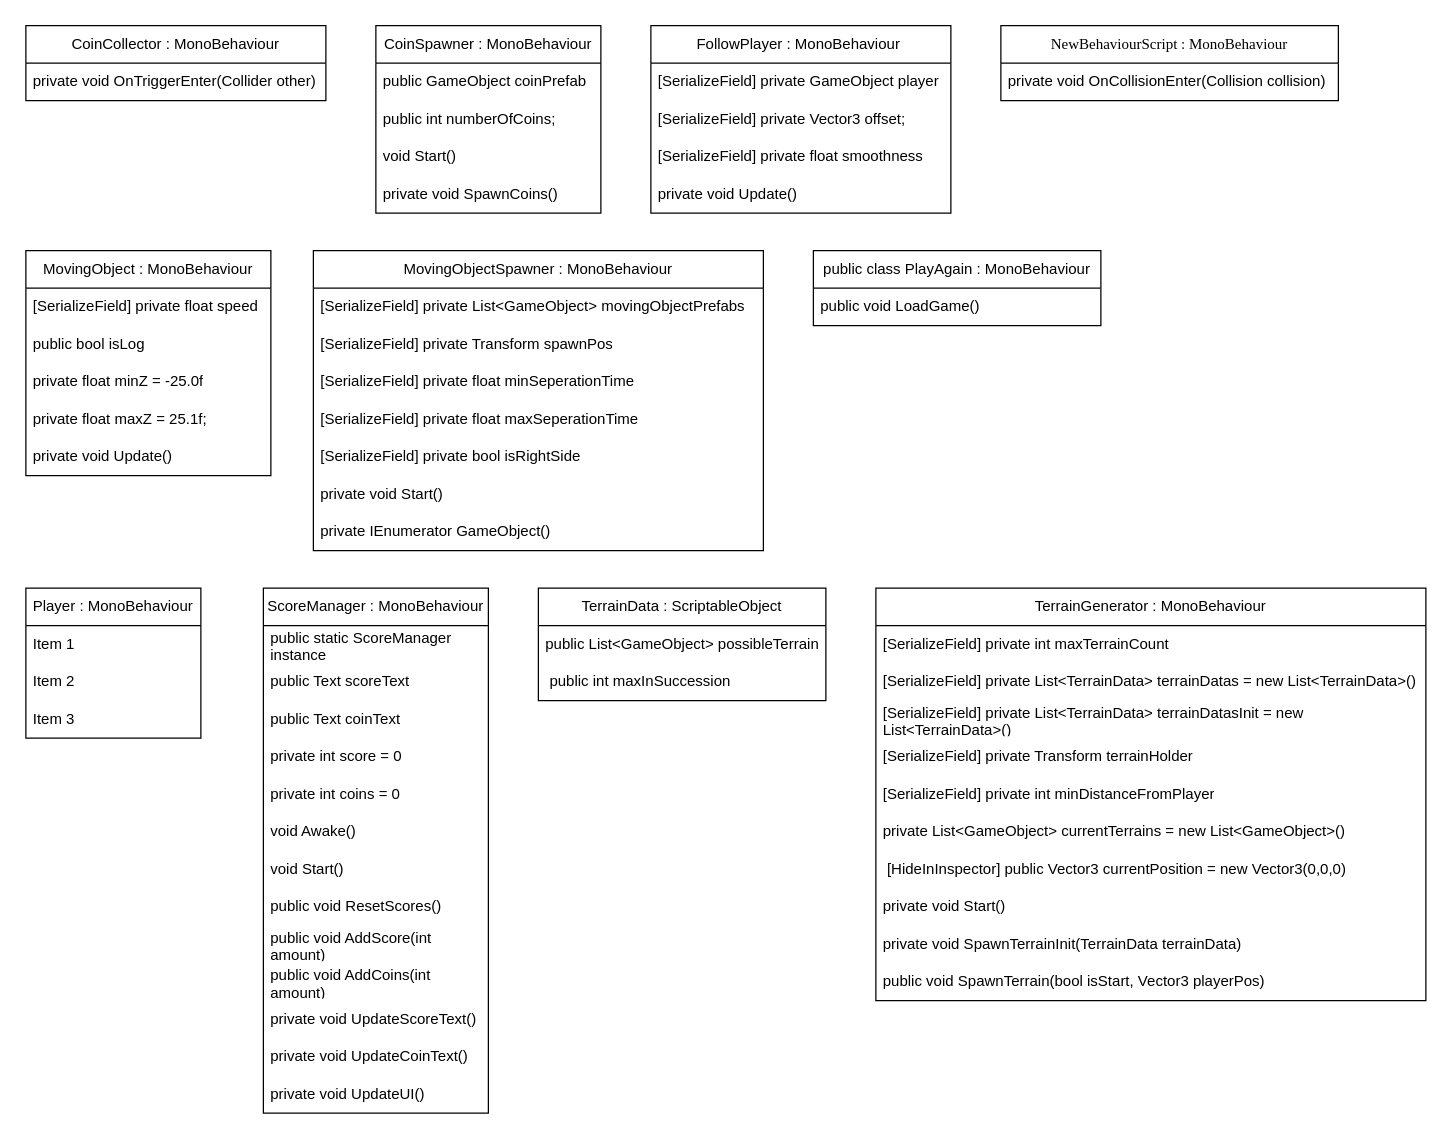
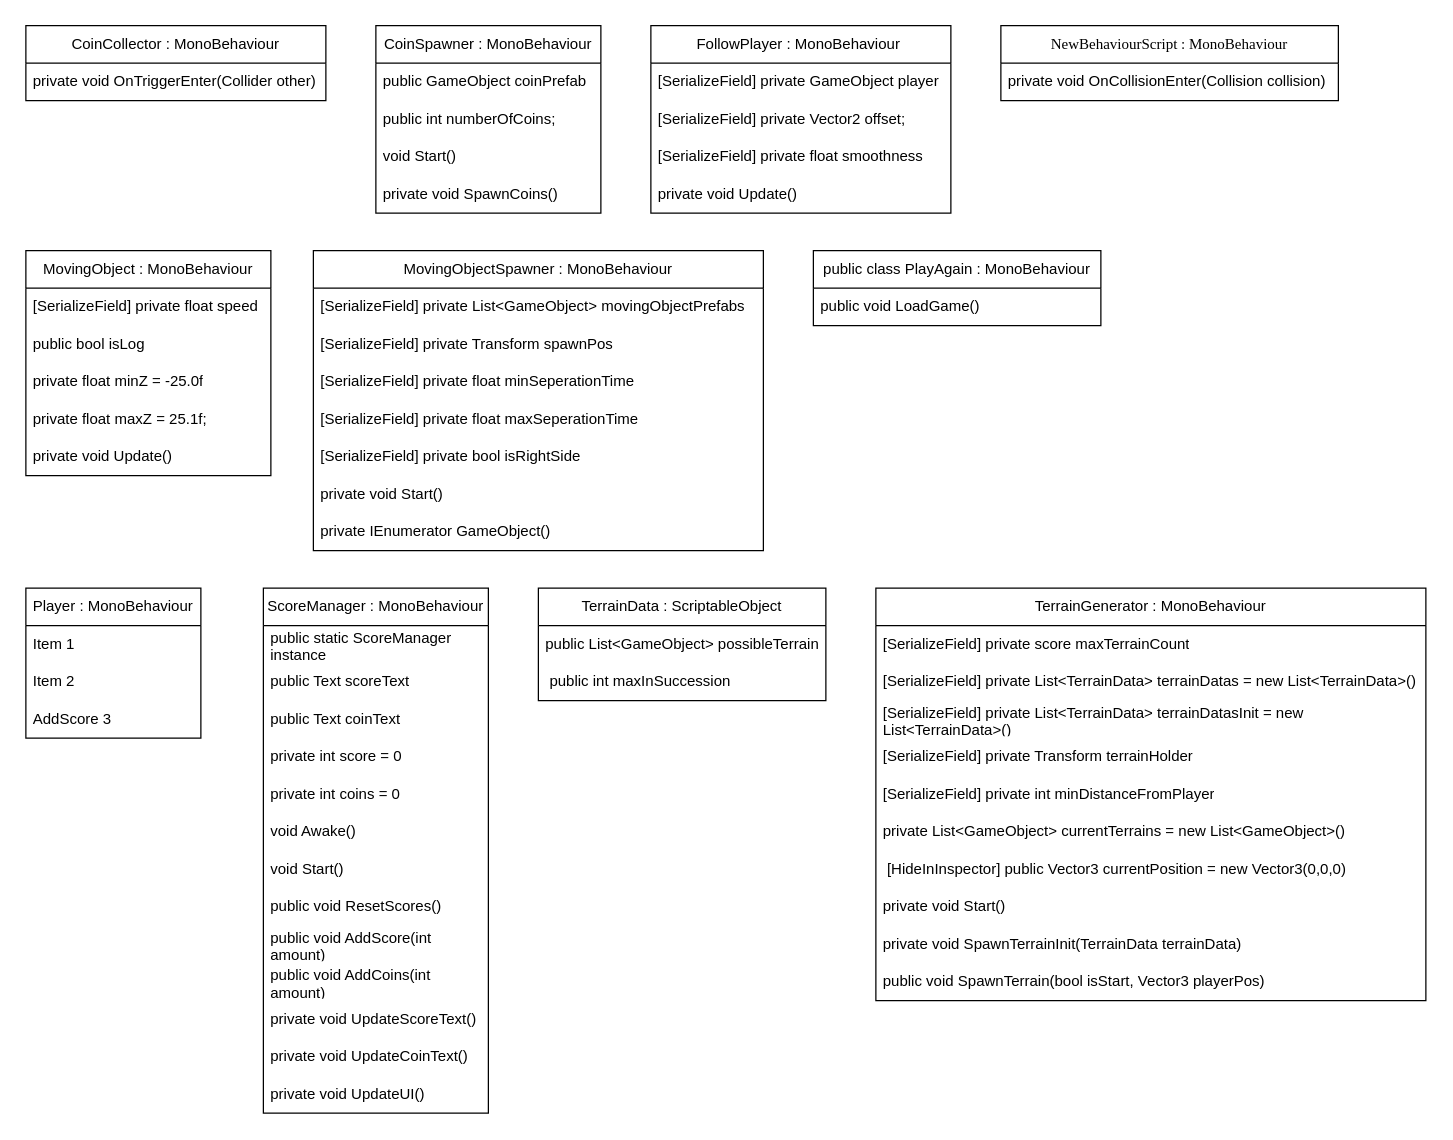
node "[SerializeField] private Vector3 offset;": label "[SerializeField] private Vector3 offset;" -> "[SerializeField] private Vector2 offset;"
node "[SerializeField] private int maxTerrainCount": label "[SerializeField] private int maxTerrainCount" -> "[SerializeField] private score maxTerrainCount"
node "Item 3": label "Item 3" -> "AddScore 3"
